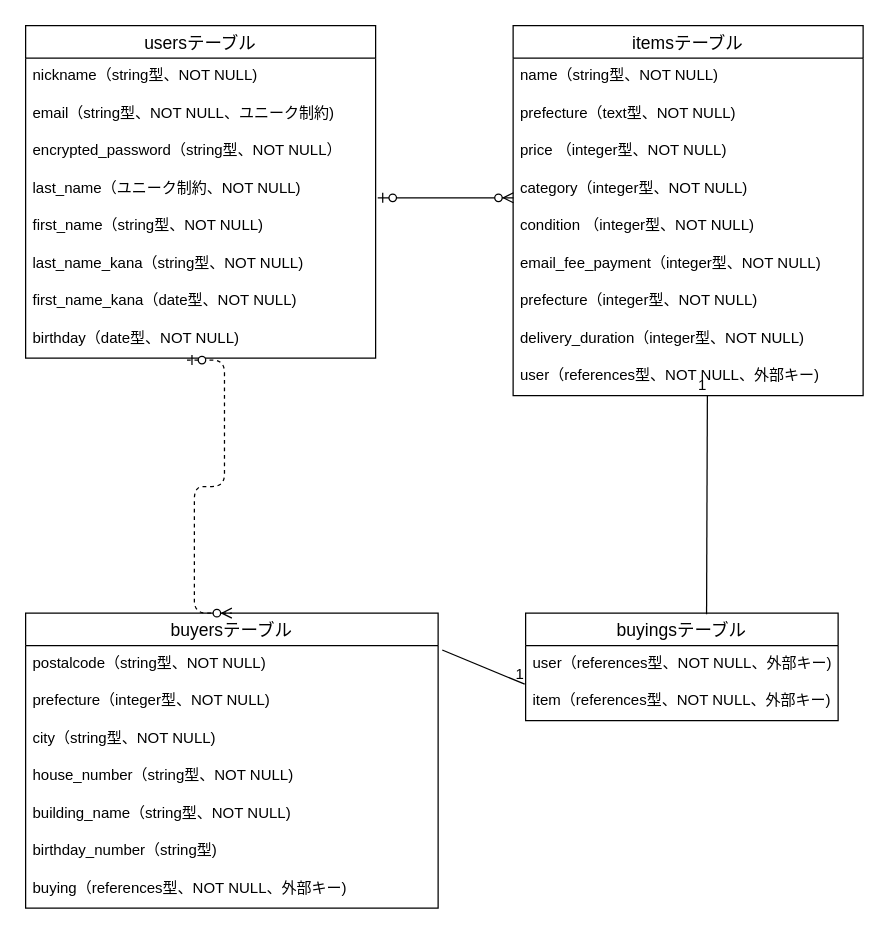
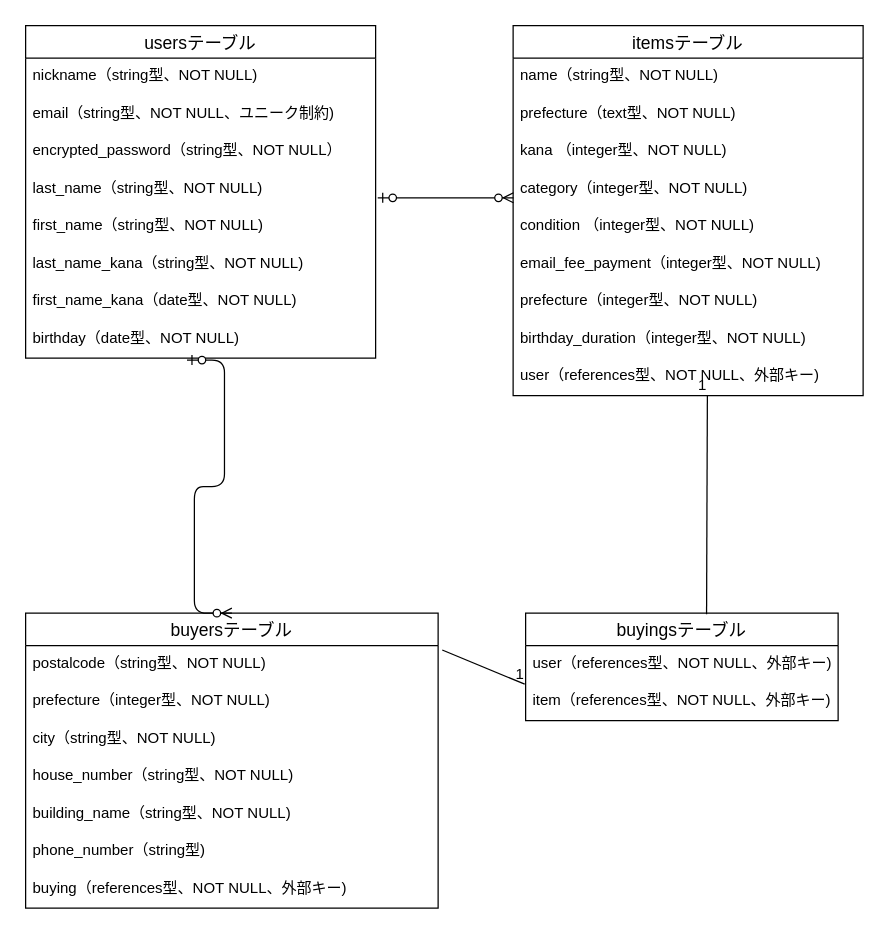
node "price （integer型、NOT NULL)": label "price （integer型、NOT NULL)" -> "kana （integer型、NOT NULL)"
node "last_name（ユニーク制約、NOT NULL)": label "last_name（ユニーク制約、NOT NULL)" -> "last_name（string型、NOT NULL)"
node "delivery_duration（integer型、NOT NULL)": label "delivery_duration（integer型、NOT NULL)" -> "birthday_duration（integer型、NOT NULL)"
edge "birthday（date型、NOT NULL)" -- "buyersテーブル": style dashed -> solid
node "birthday_number（string型)": label "birthday_number（string型)" -> "phone_number（string型)"
